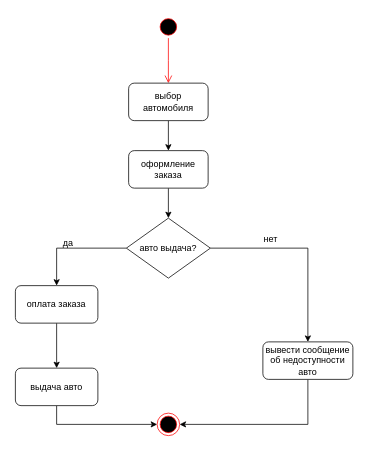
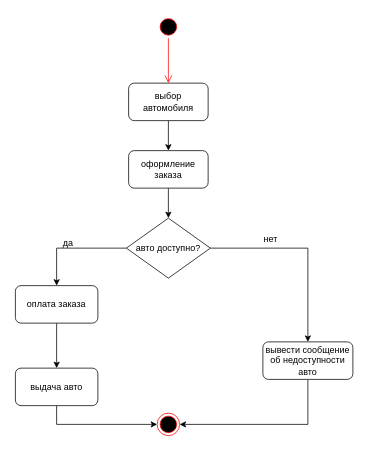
node "авто выдача?": label "авто выдача?" -> "авто доступно?"
